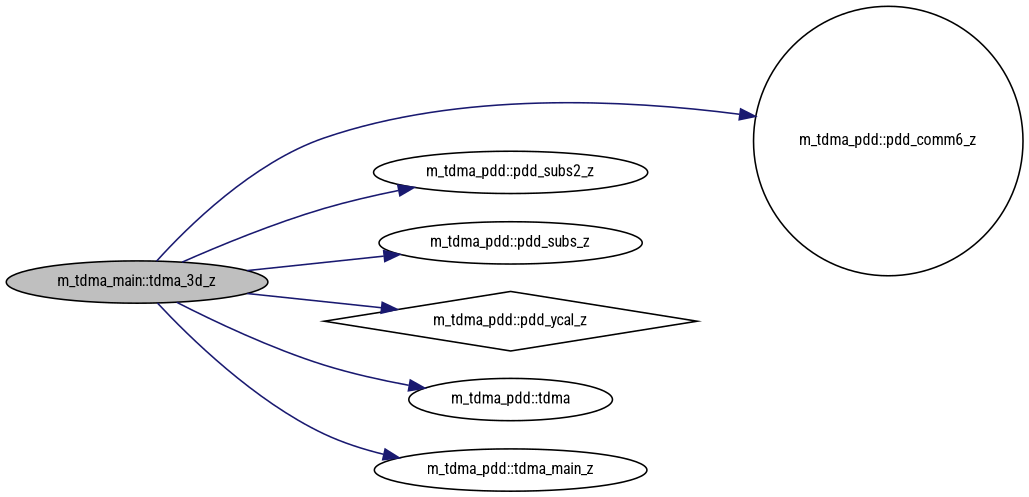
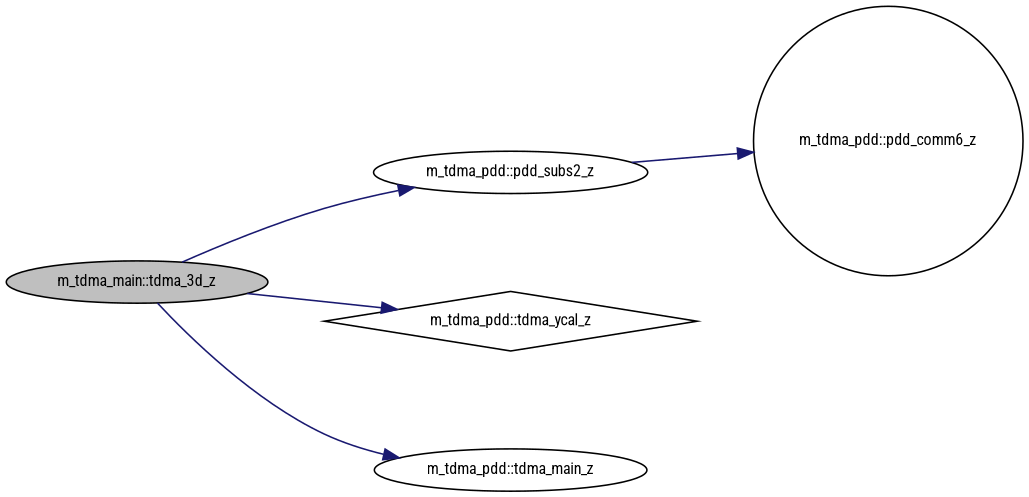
edge "m_tdma_main::tdma_3d_z" -> "m_tdma_pdd::pdd_comm6_z": now "m_tdma_pdd::pdd_subs2_z" -> "m_tdma_pdd::pdd_comm6_z"
node "m_tdma_pdd::pdd_subs_z": removed
node "m_tdma_pdd::pdd_ycal_z": label "m_tdma_pdd::pdd_ycal_z" -> "m_tdma_pdd::tdma_ycal_z"
node "m_tdma_pdd::tdma": removed
